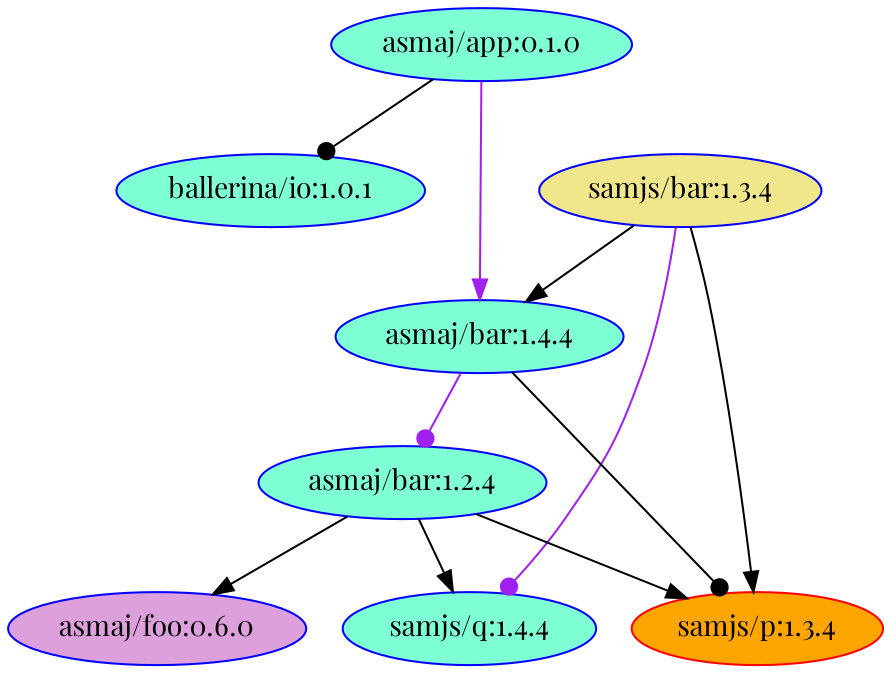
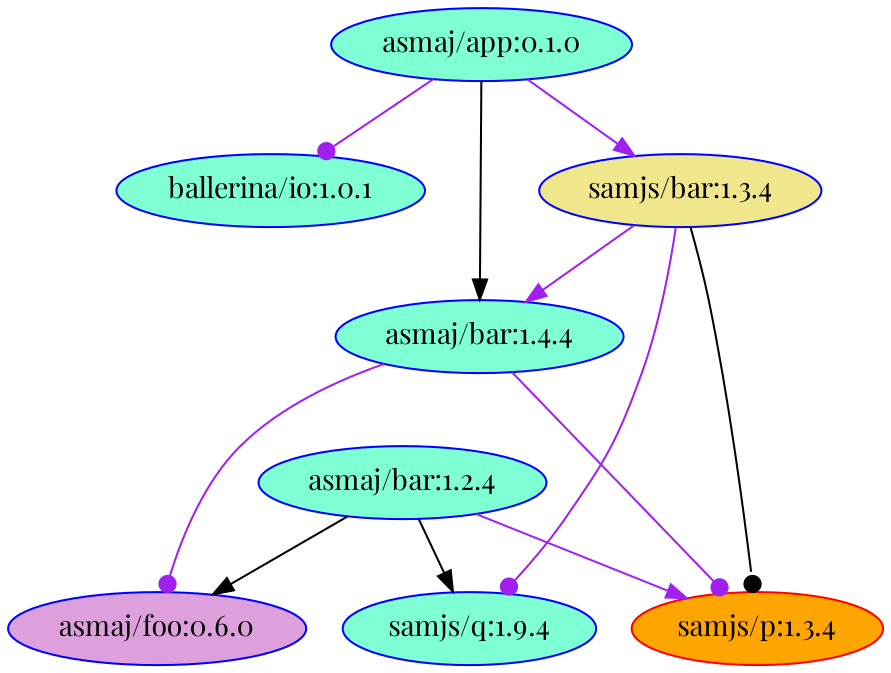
edge "asmaj/app:0.1.0" -> "samjs/bar:1.3.4": added
edge "asmaj/app:0.1.0" -> "ballerina/io:1.0.1": color black -> purple
edge "asmaj/app:0.1.0" -> "asmaj/bar:1.4.4": color purple -> black
edge "samjs/bar:1.3.4" -> "asmaj/bar:1.4.4": color black -> purple
edge "samjs/bar:1.3.4" -> "samjs/p:1.3.4": arrowhead normal -> dot
edge "asmaj/bar:1.4.4" -> "asmaj/bar:1.2.4": now "asmaj/bar:1.4.4" -> "asmaj/foo:0.6.0"
edge "asmaj/bar:1.4.4" -> "samjs/p:1.3.4": color black -> purple
edge "asmaj/bar:1.2.4" -> "samjs/p:1.3.4": color black -> purple
node "samjs/q:1.4.4": label "samjs/q:1.4.4" -> "samjs/q:1.9.4"
